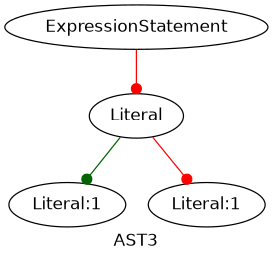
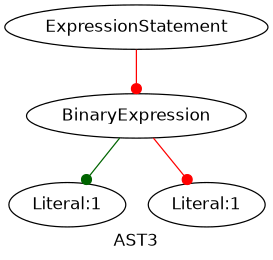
node "Literal": label "Literal" -> "BinaryExpression"
